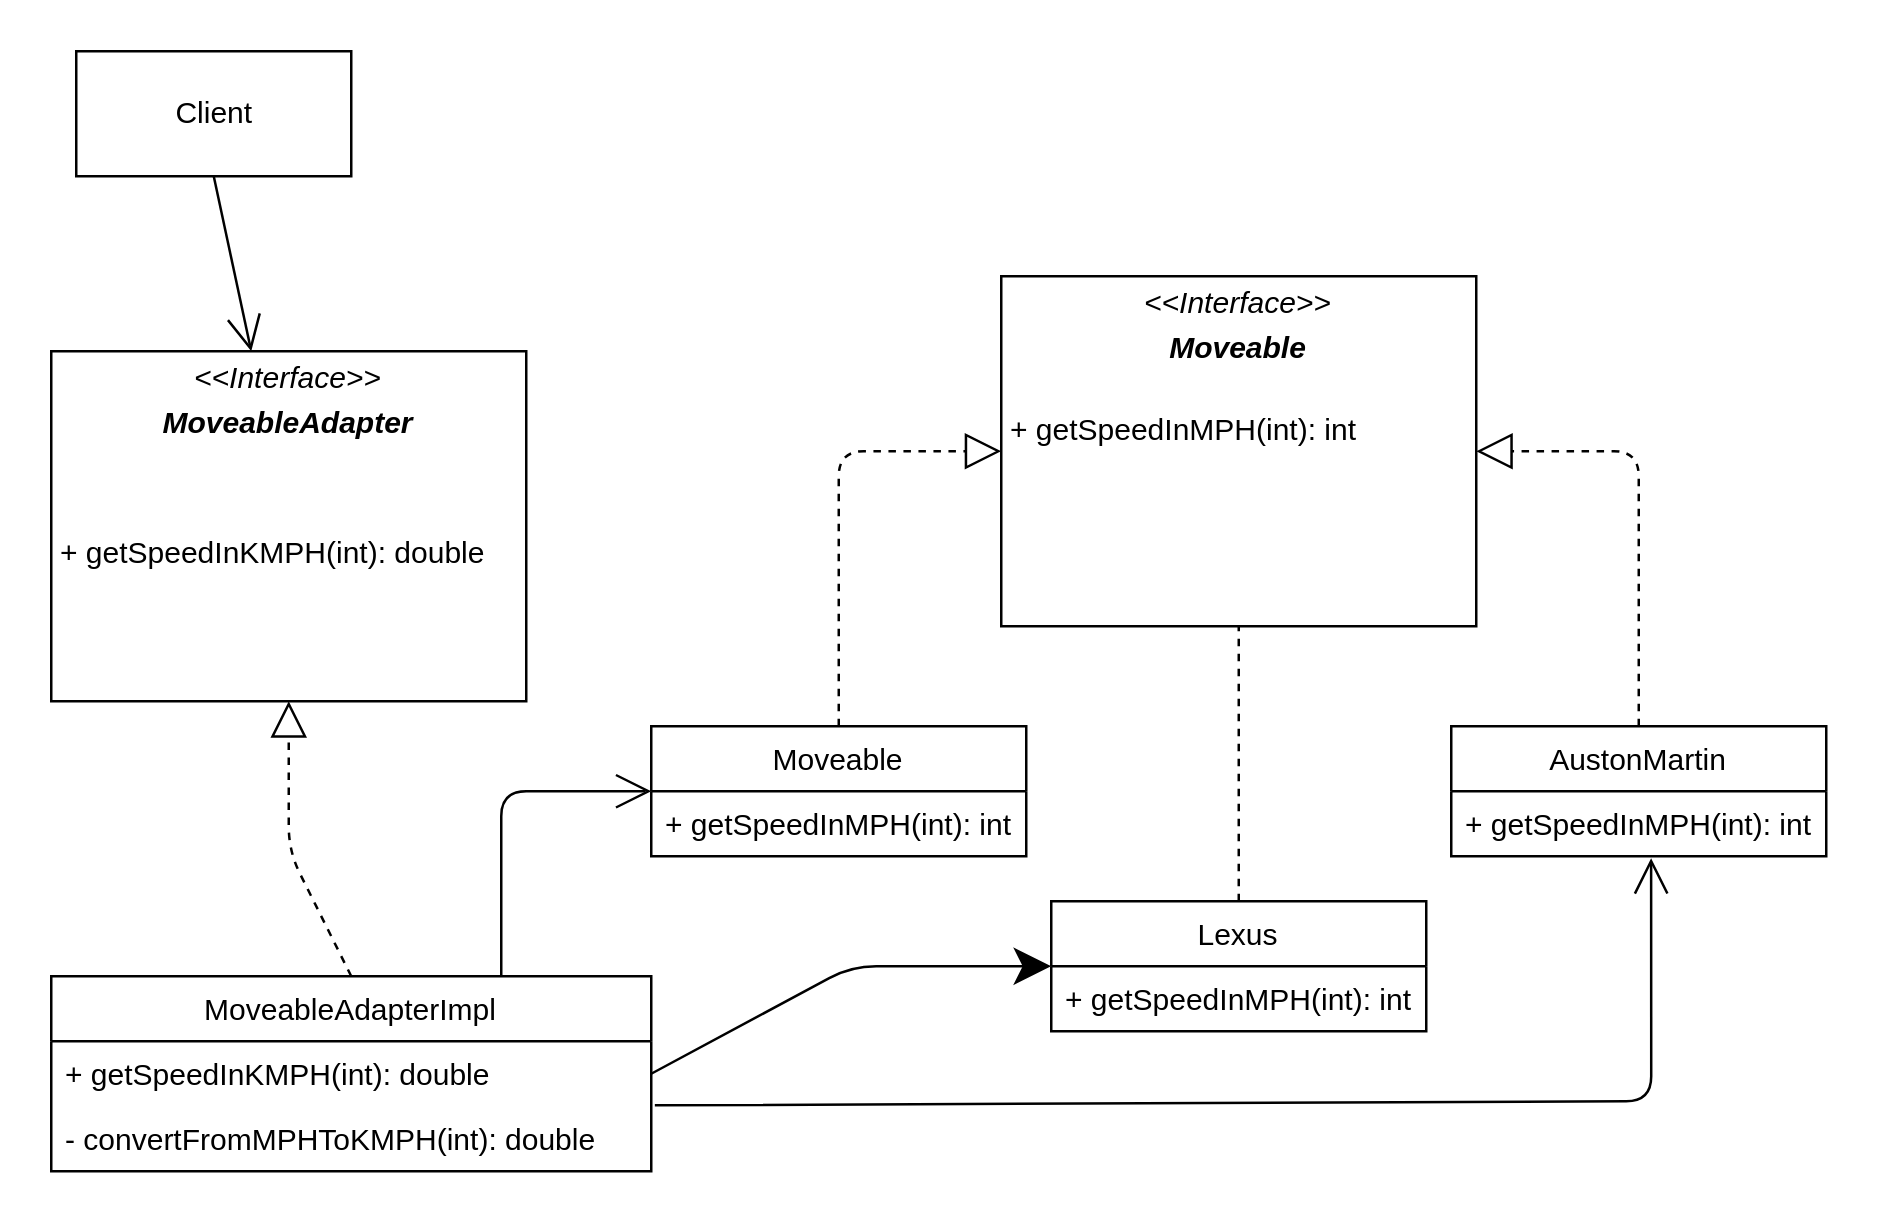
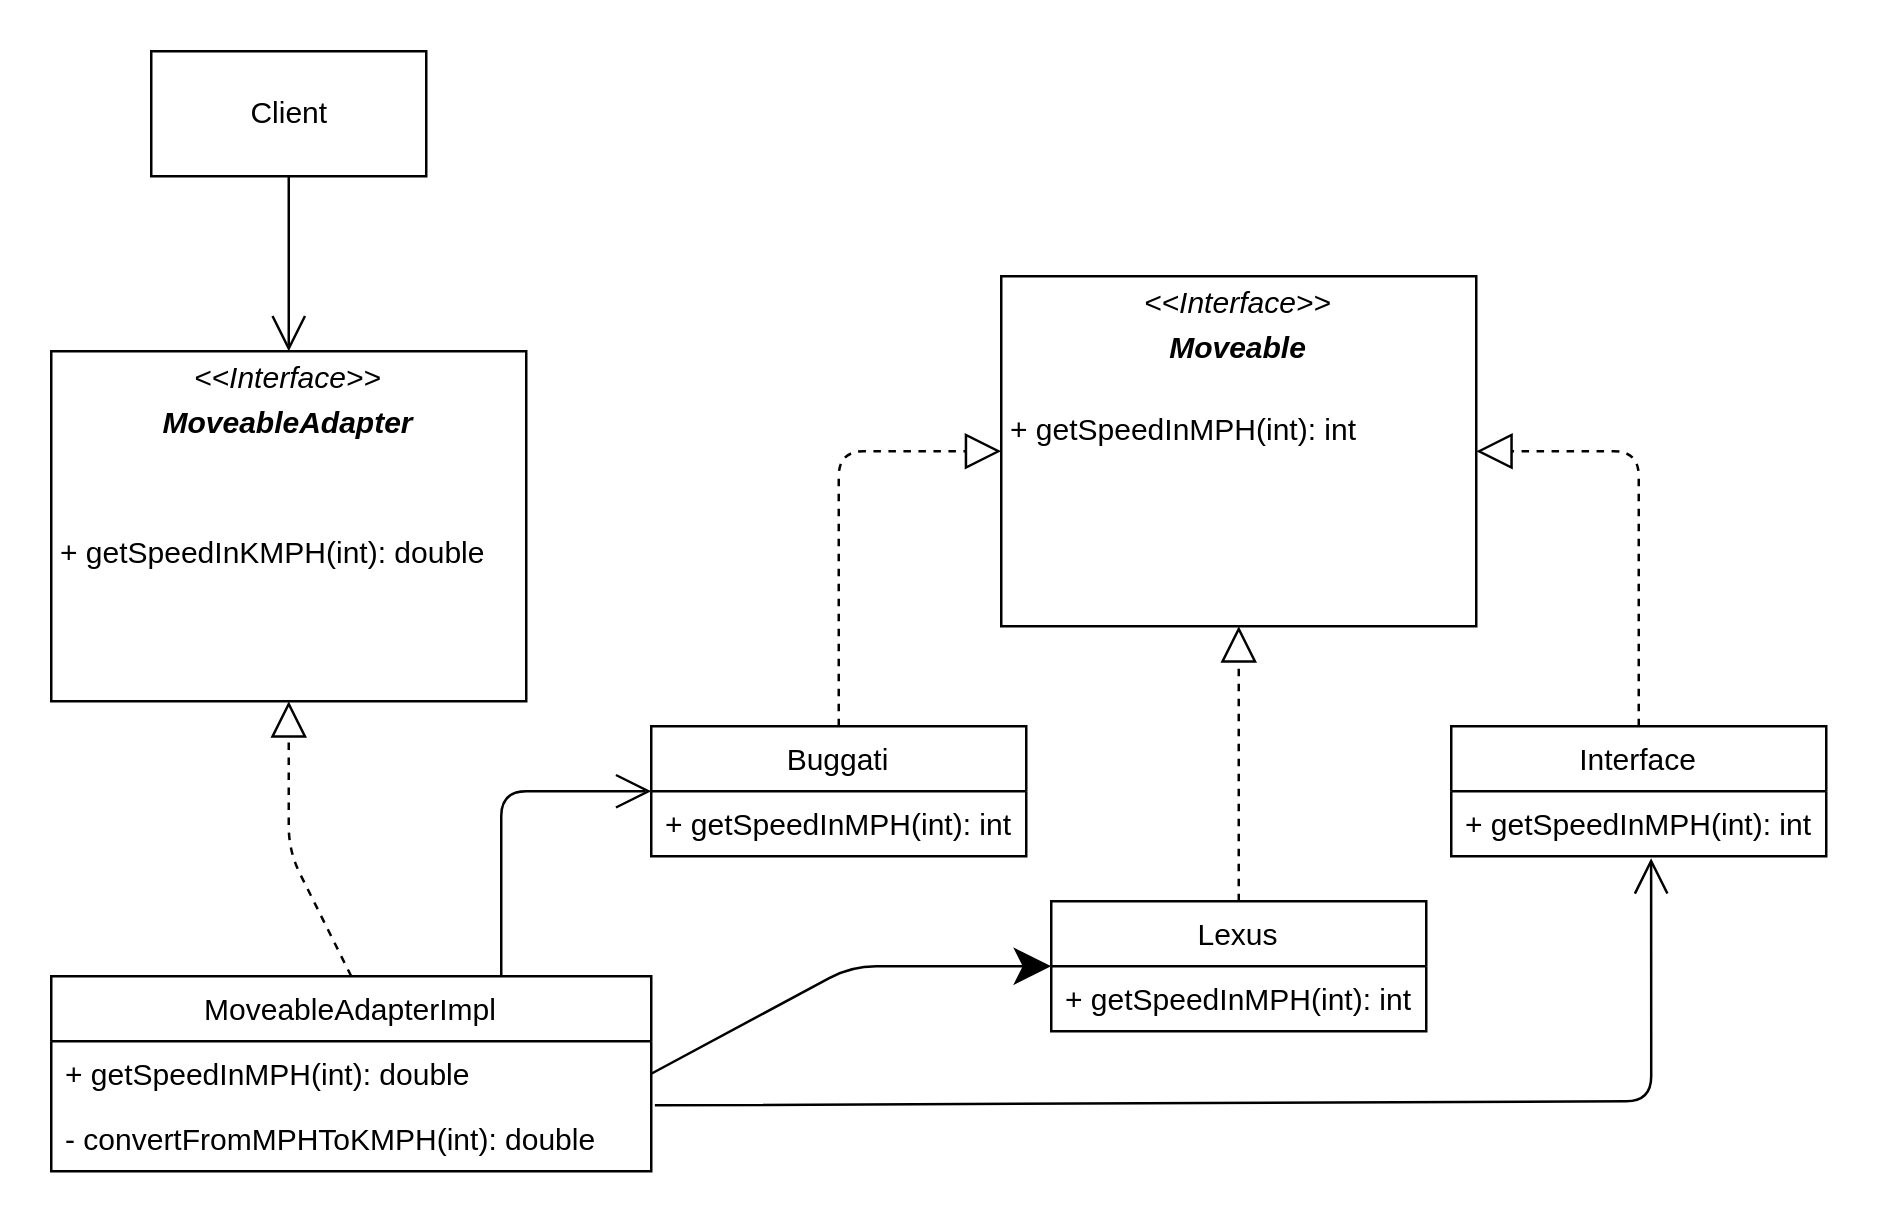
node "Client": moved (214, 114) -> (289, 114)
edge "<<Interface>> Moveable + getSpeedInMPH(int): int" -- "Lexus": arrowhead none -> block
node "Moveable": label "Moveable" -> "Buggati"
node "AustonMartin": label "AustonMartin" -> "Interface"
node "+ getSpeedInKMPH(int): double": label "+ getSpeedInKMPH(int): double" -> "+ getSpeedInMPH(int): double"
